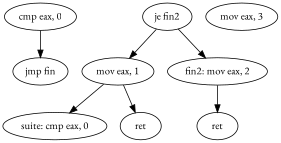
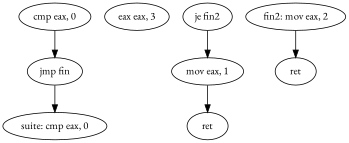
node "mov eax, 3": label "mov eax, 3" -> "eax eax, 3"
edge "je fin2" -> "fin2: mov eax, 2": removed
edge "mov eax, 1" -> "suite: cmp eax, 0": now "jmp fin" -> "suite: cmp eax, 0"
